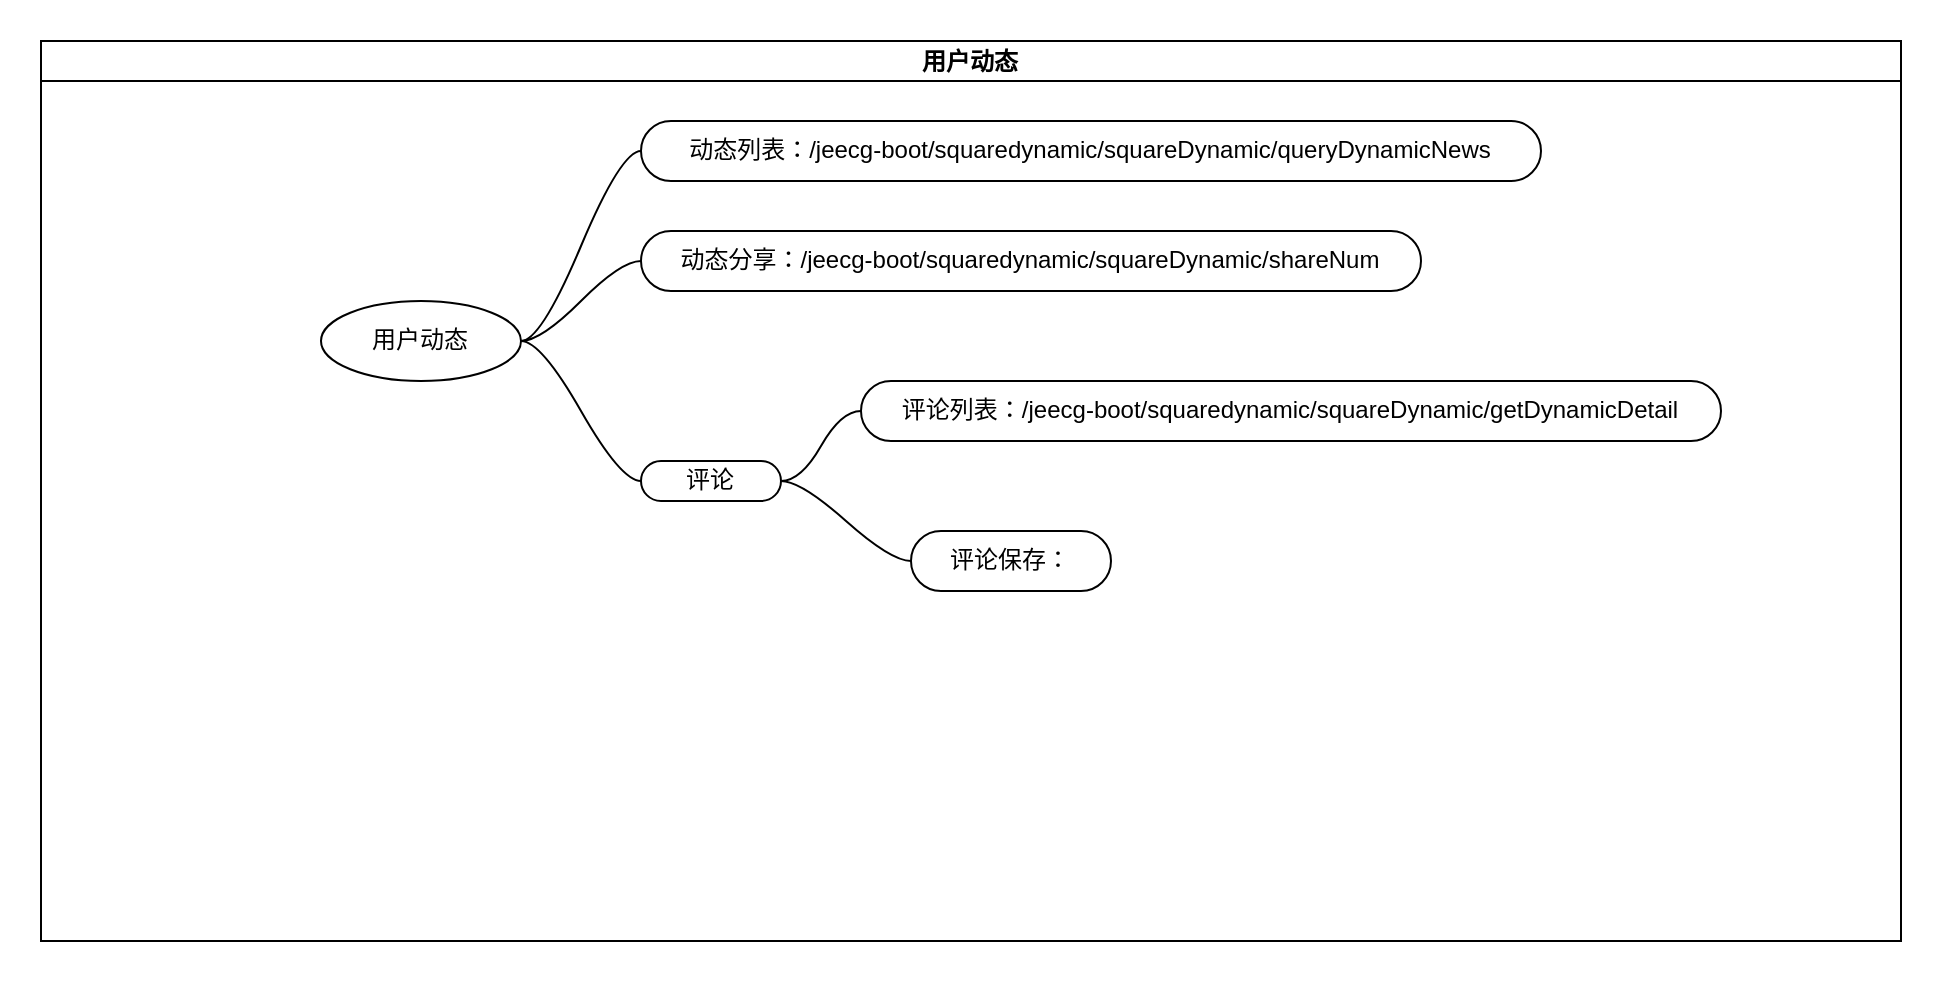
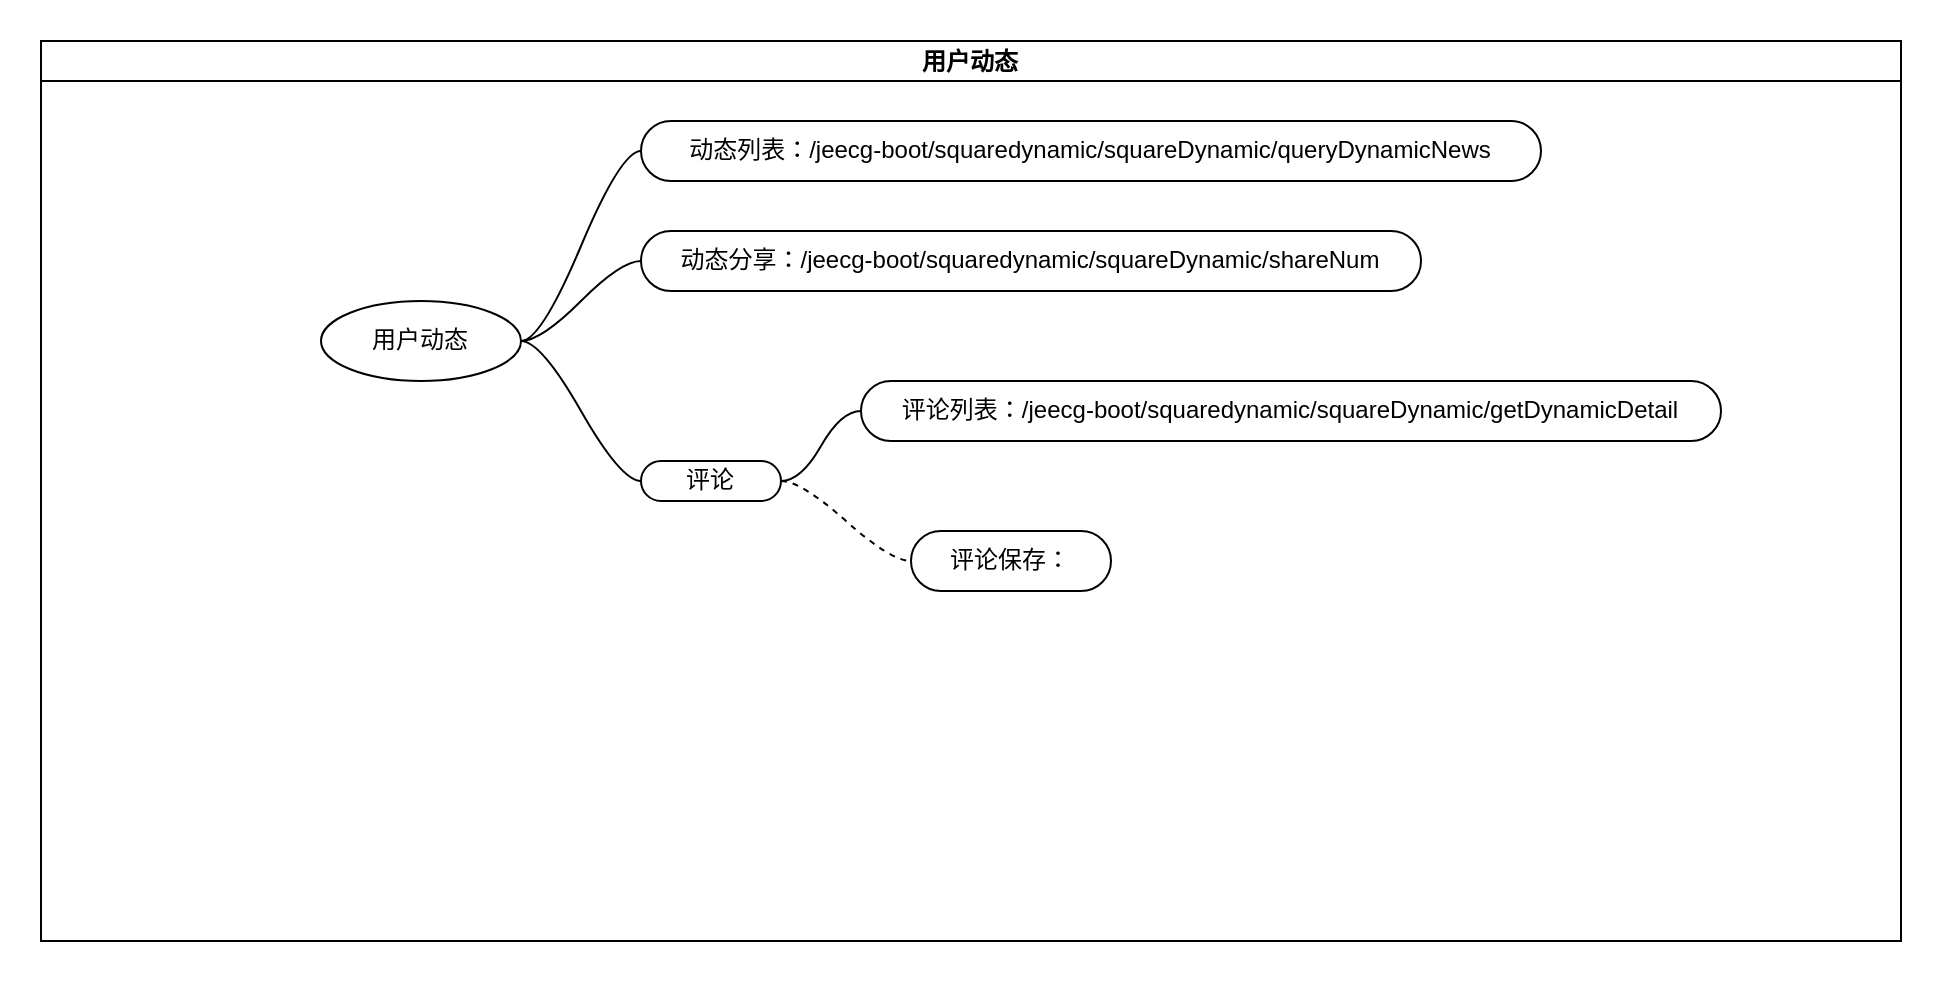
edge "评论" -- "评论保存：": style solid -> dashed
